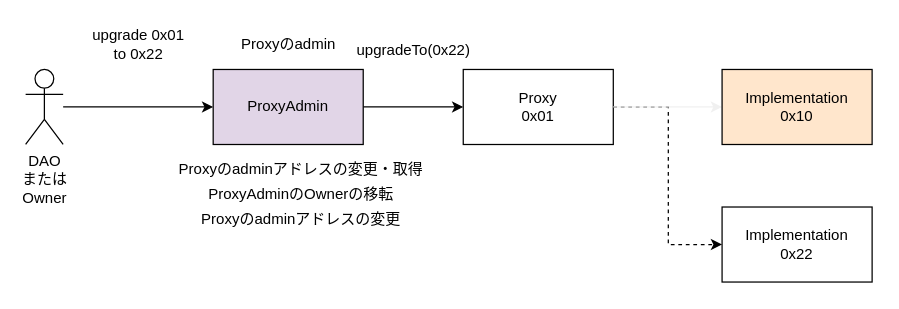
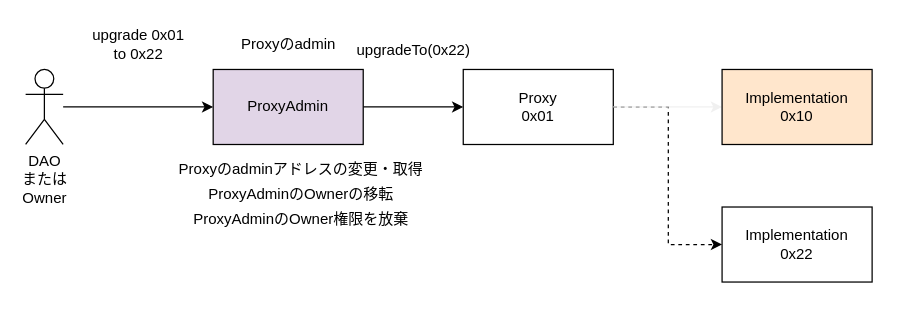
node "Proxyのadminアドレスの変更": label "Proxyのadminアドレスの変更" -> "ProxyAdminのOwner権限を放棄"
